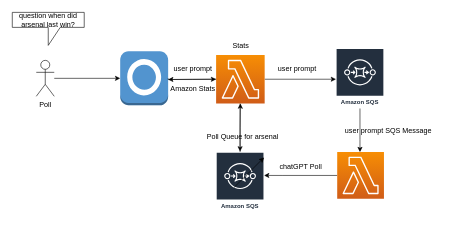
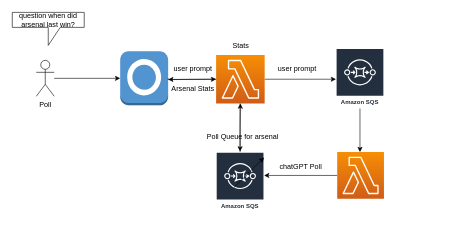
node "Amazon Stats": label "Amazon Stats" -> "Arsenal Stats"
node "user prompt SQS Message": removed
